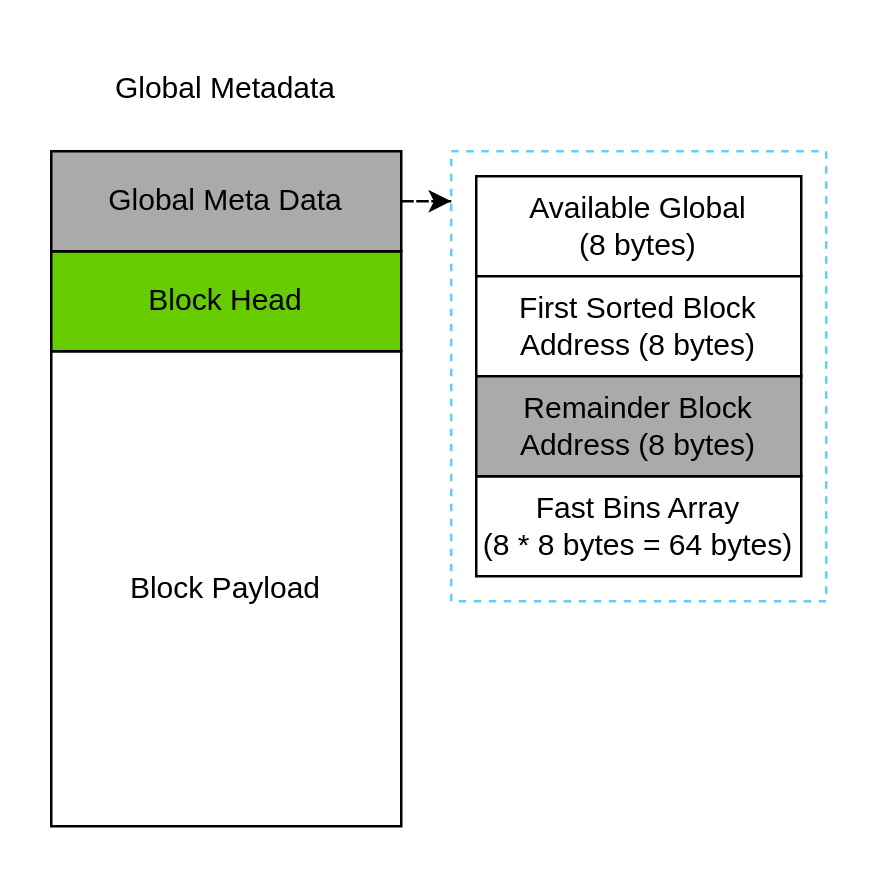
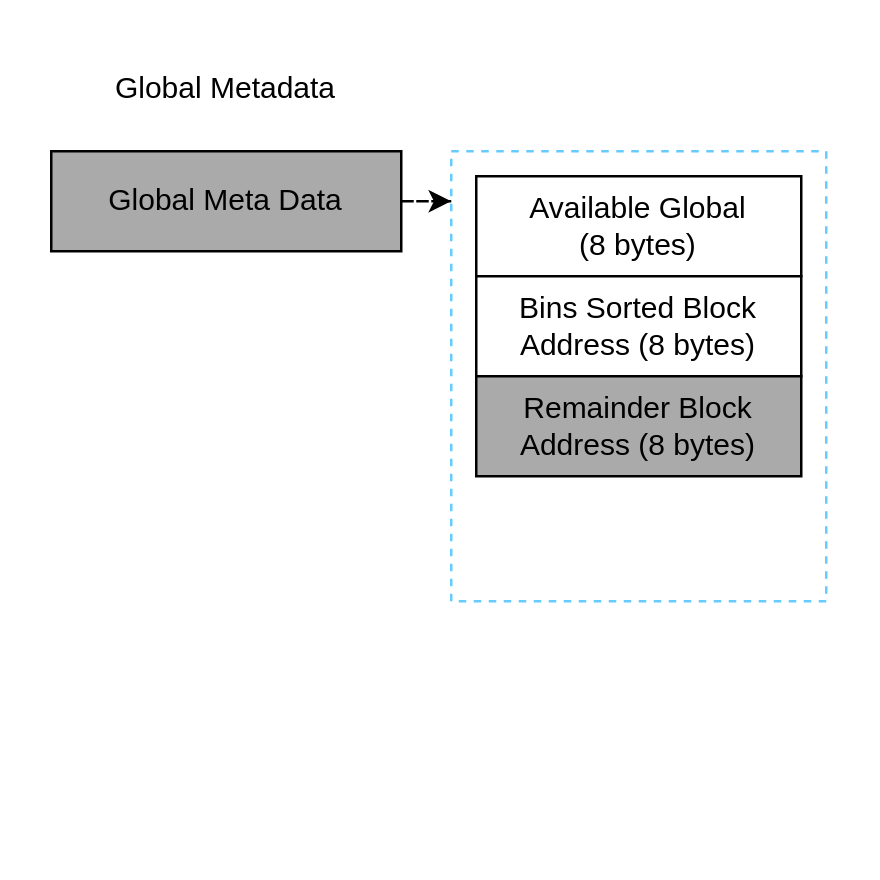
node "Block Head": removed
node "First Sorted Block Address (8 bytes)": label "First Sorted Block Address (8 bytes)" -> "Bins Sorted Block Address (8 bytes)"
node "Fast Bins Array (8 * 8 bytes = 64 bytes)": removed
node "Block Payload": removed
